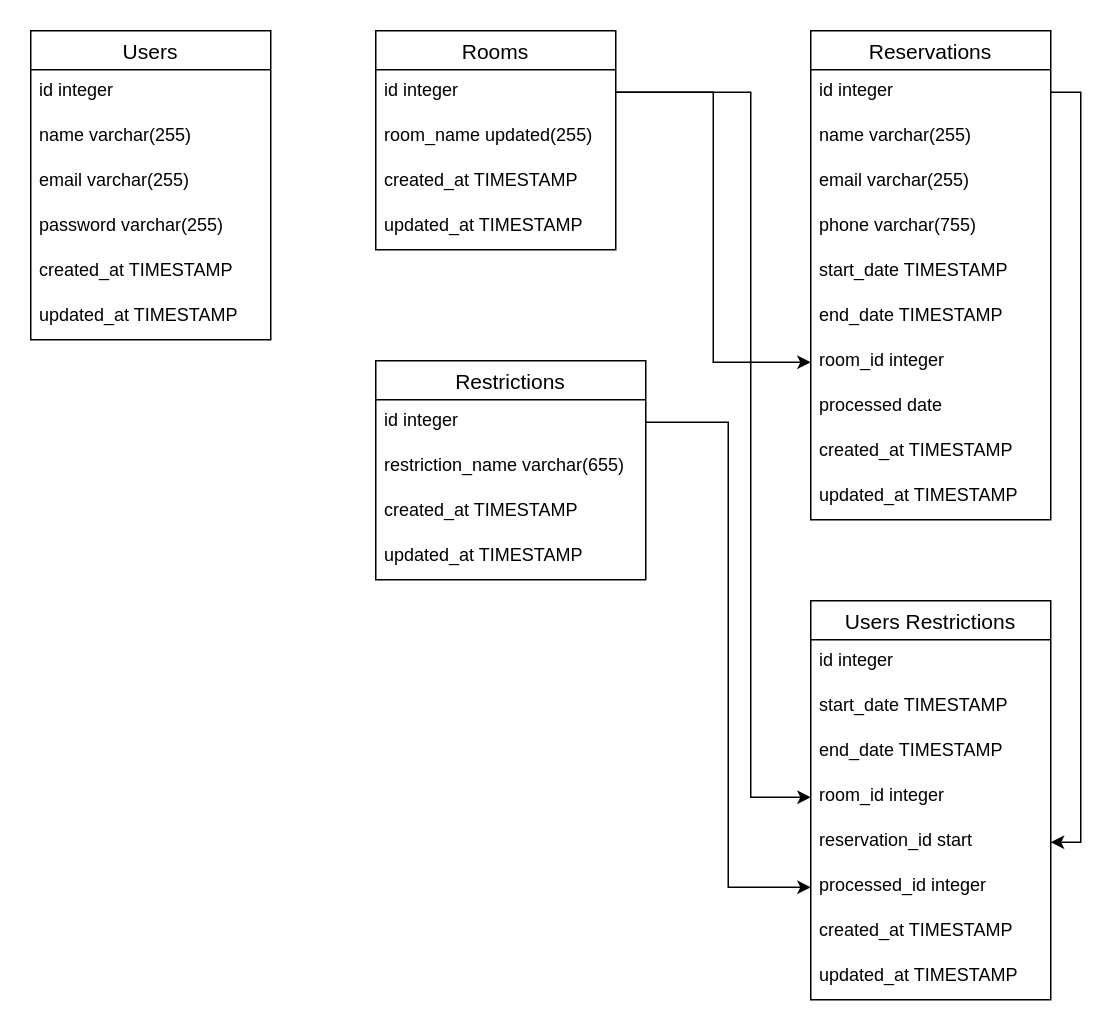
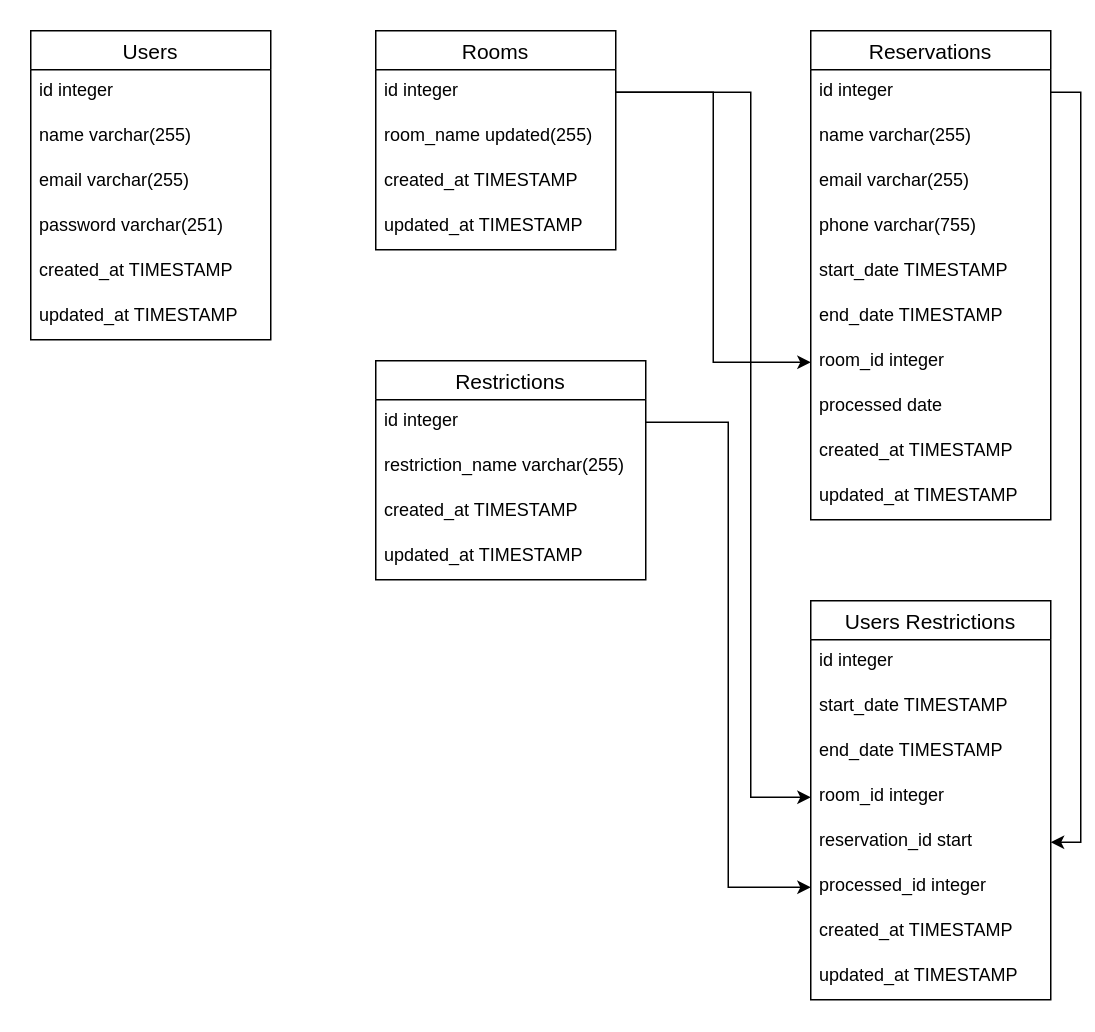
node "password varchar(255)": label "password varchar(255)" -> "password varchar(251)"
node "restriction_name varchar(655)": label "restriction_name varchar(655)" -> "restriction_name varchar(255)"
